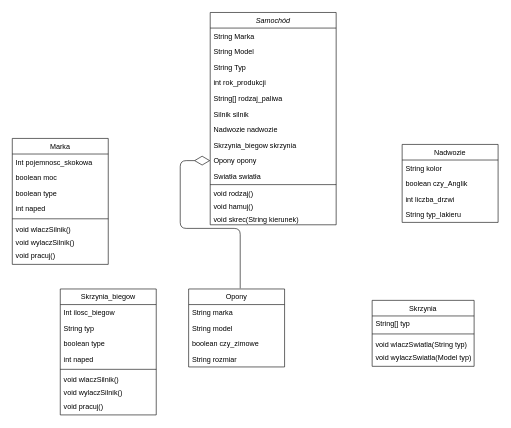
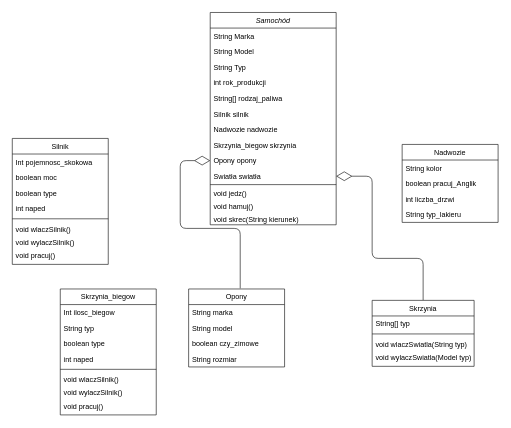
node "Marka": label "Marka" -> "Silnik"
node "boolean czy_Anglik": label "boolean czy_Anglik" -> "boolean pracuj_Anglik"
node "void rodzaj()": label "void rodzaj()" -> "void jedz()"
edge "Skrzynia" -> "Swiatła swiatła": added
